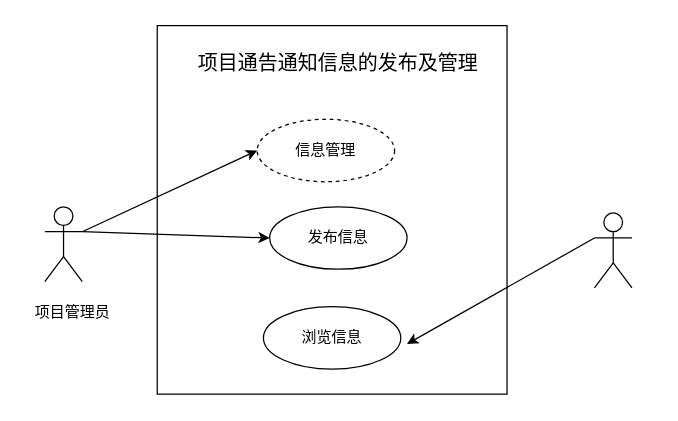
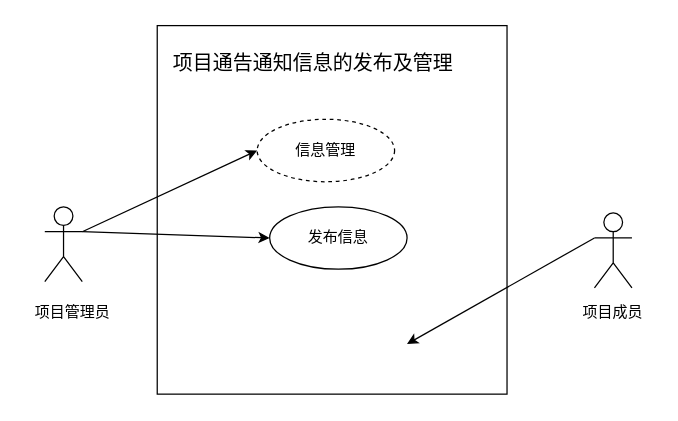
node "项目通告通知信息的发布及管理": moved (338, 63) -> (313, 63)
node "项目成员": added
node "浏览信息": removed
